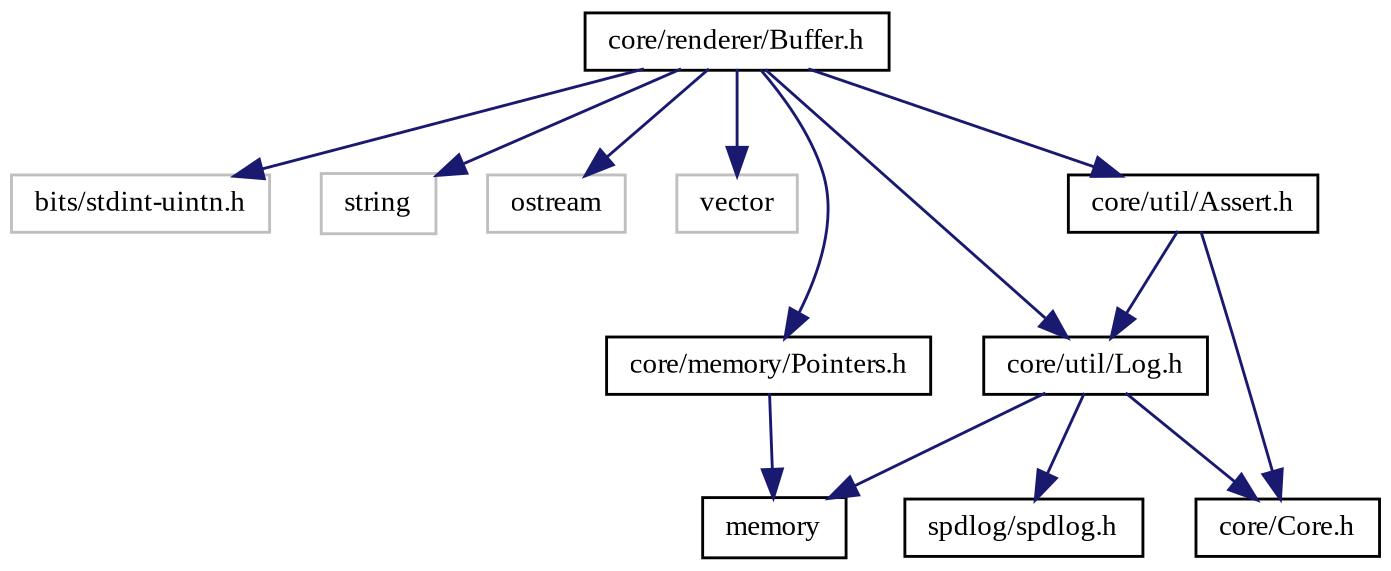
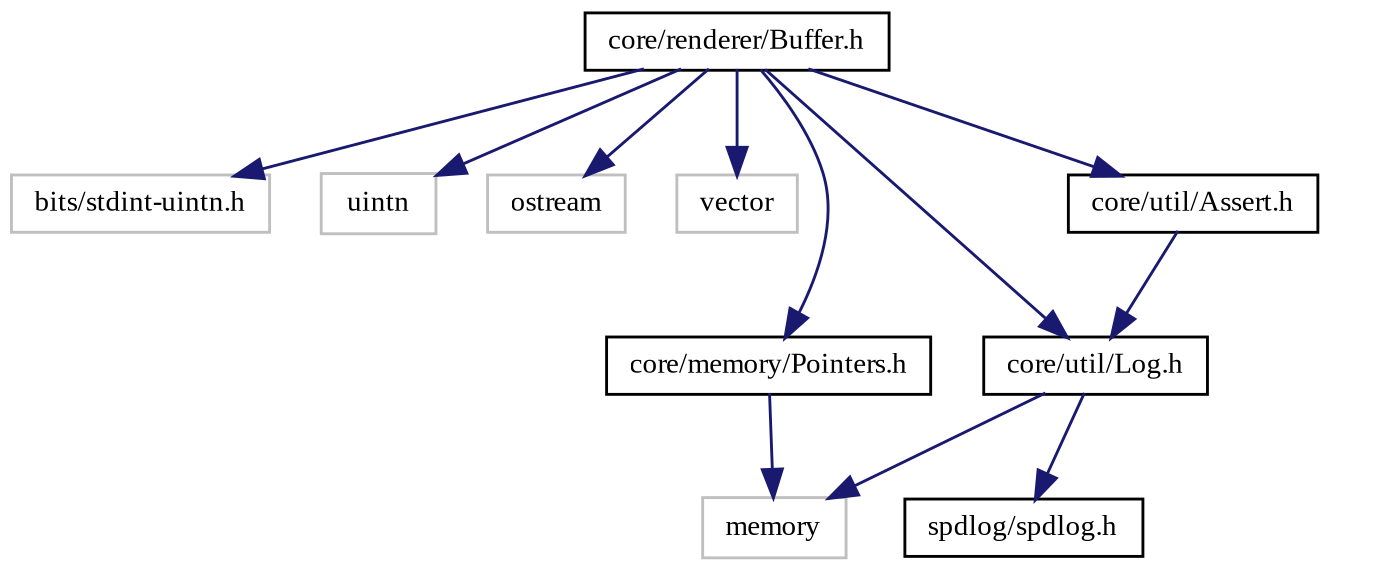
node "string": label "string" -> "uintn"
node "memory": color black -> grey75
node "core/Core.h": removed
